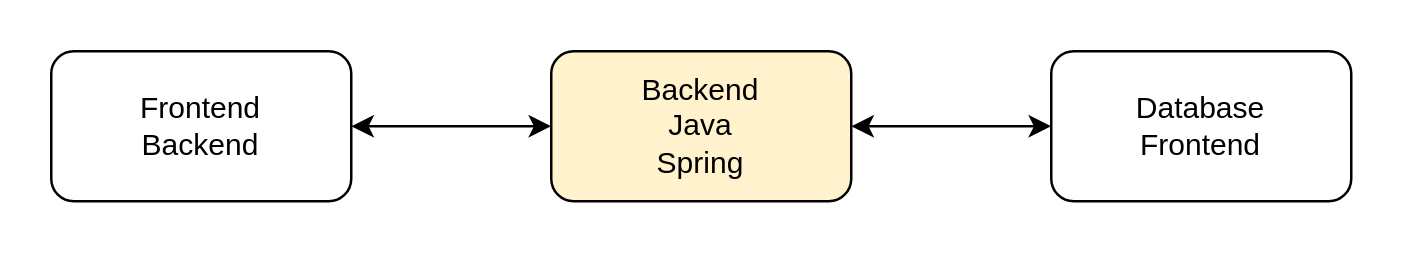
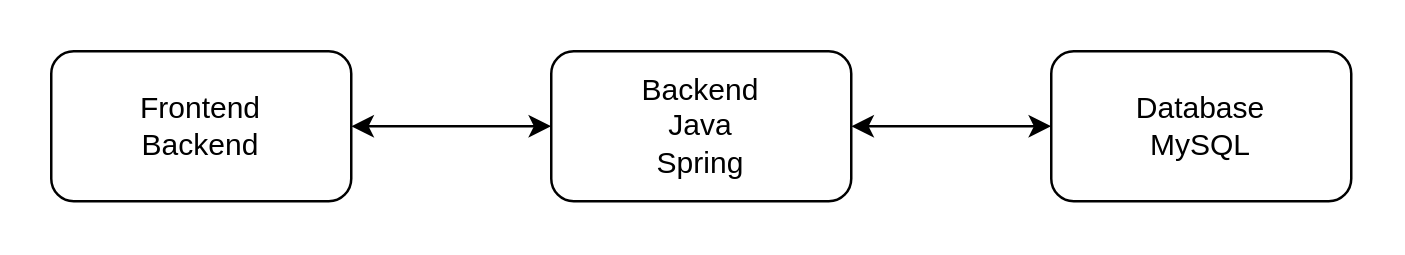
node "Backend Java Spring": fillcolor #fff2cc -> #ffffff
node "Database Frontend": label "Database Frontend" -> "Database MySQL"
